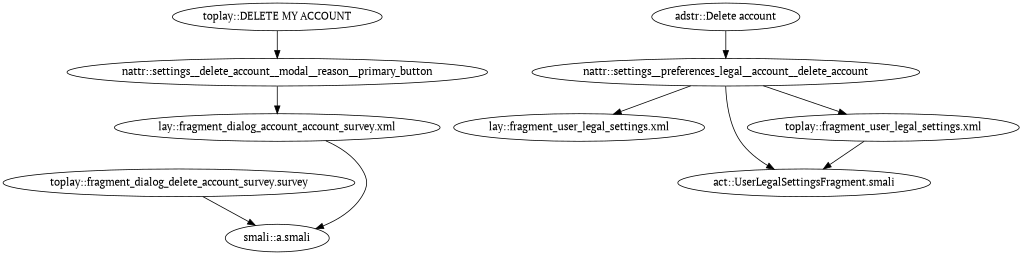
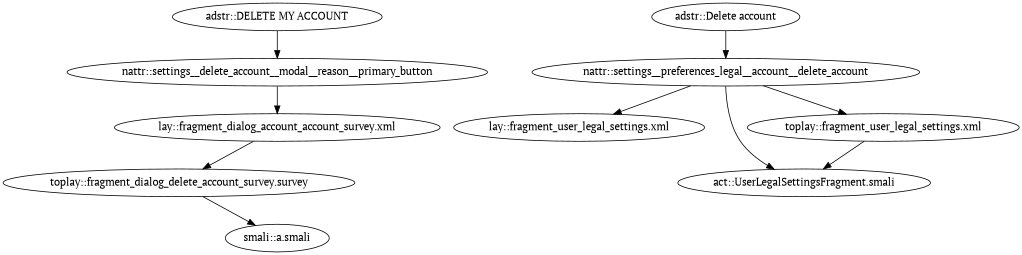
node "toplay::DELETE MY ACCOUNT": label "toplay::DELETE MY ACCOUNT" -> "adstr::DELETE MY ACCOUNT"
edge "lay::fragment_dialog_account_account_survey.xml" -> "smali::a.smali": now "lay::fragment_dialog_account_account_survey.xml" -> "toplay::fragment_dialog_delete_account_survey.survey"
